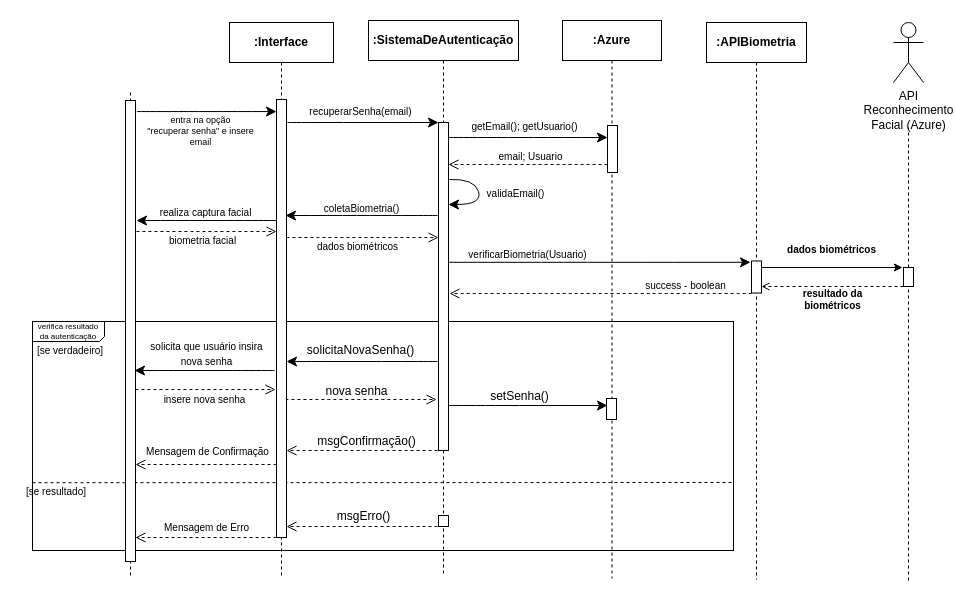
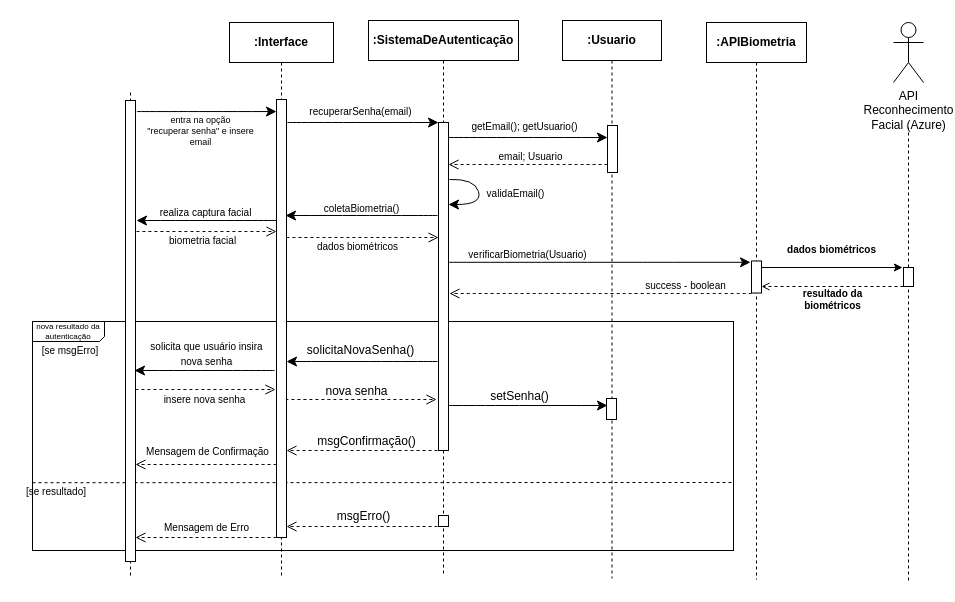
node ":Azure": label ":Azure" -> ":Usuario"
node "verifica resultado da autenticação": label "verifica resultado da autenticação" -> "nova resultado da autenticação"
node "[se verdadeiro]": label "[se verdadeiro]" -> "[se msgErro]"
